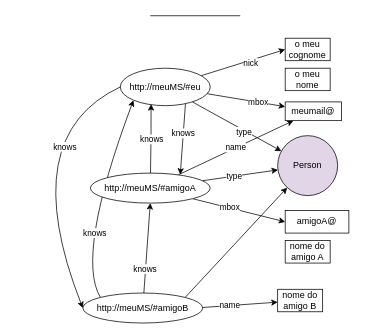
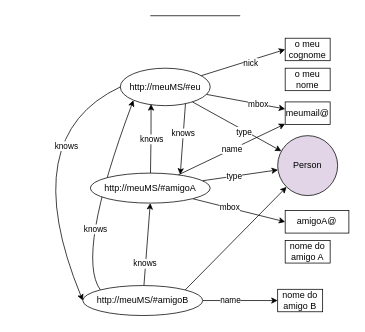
node "meumail@": size 56x19 -> 45x23
node "http://meuMS/#amigoB": moved (143, 308) -> (143, 300)
